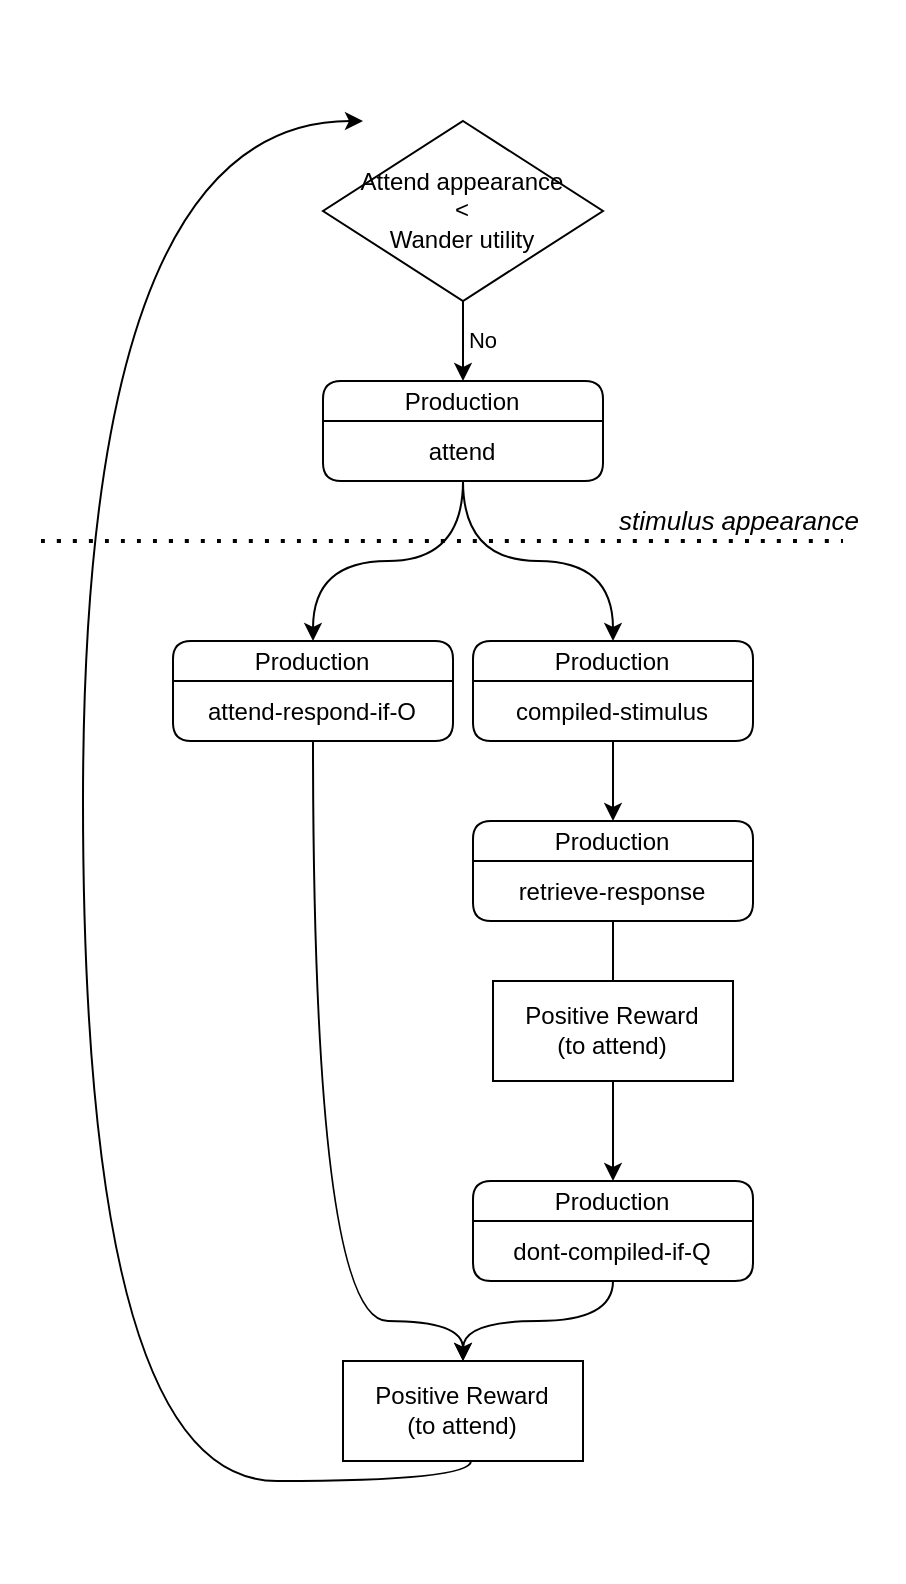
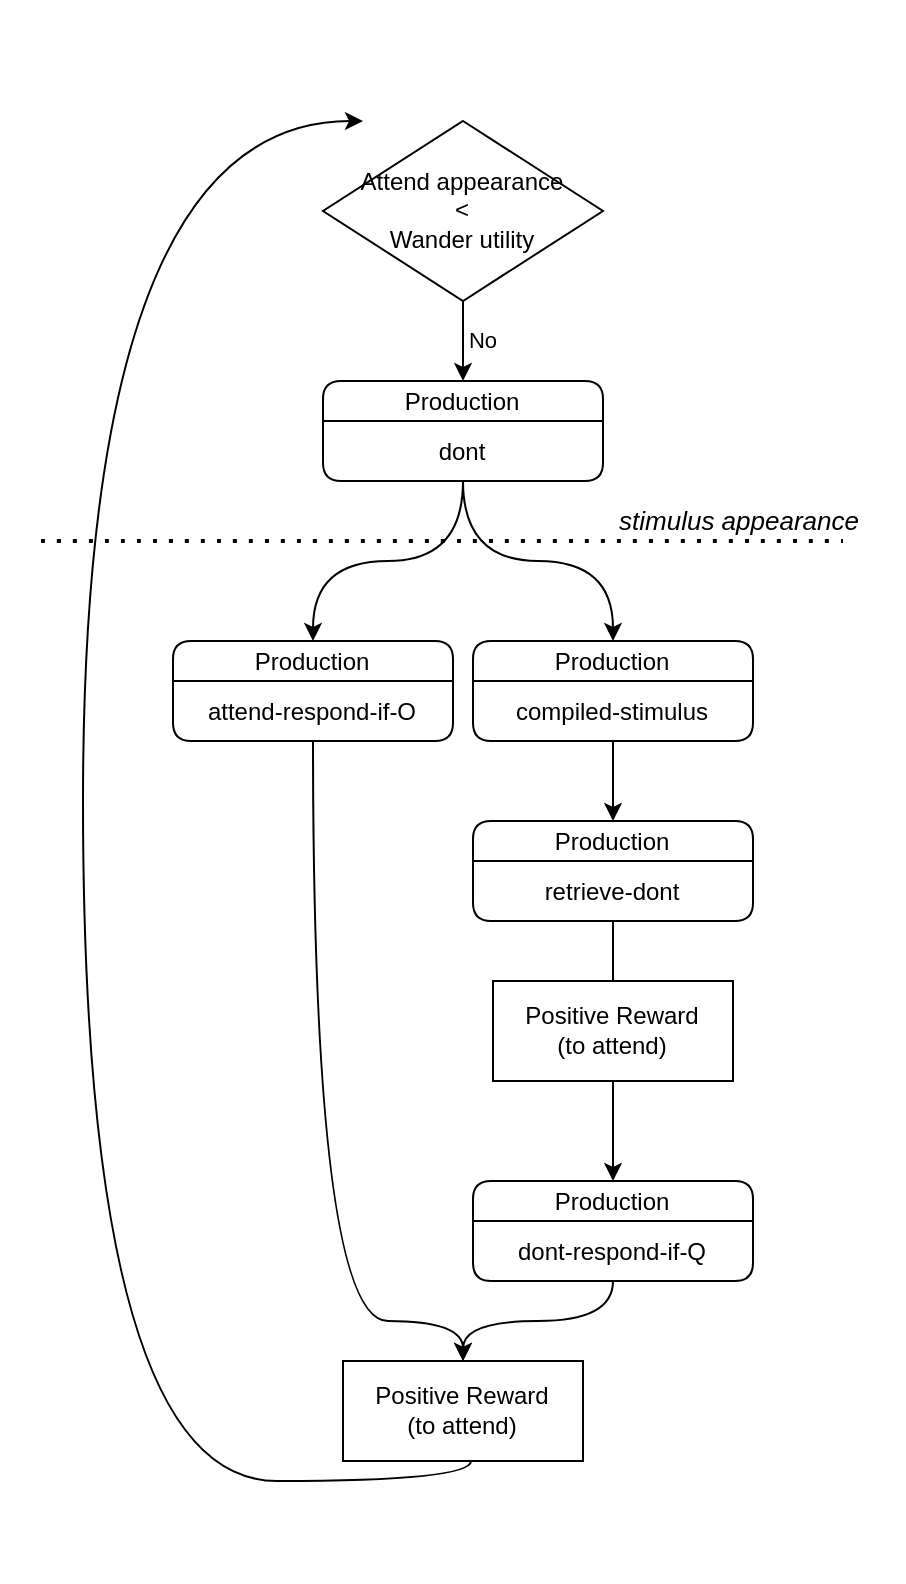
node "attend": label "attend" -> "dont"
node "retrieve-response": label "retrieve-response" -> "retrieve-dont"
node "dont-compiled-if-Q": label "dont-compiled-if-Q" -> "dont-respond-if-Q"
